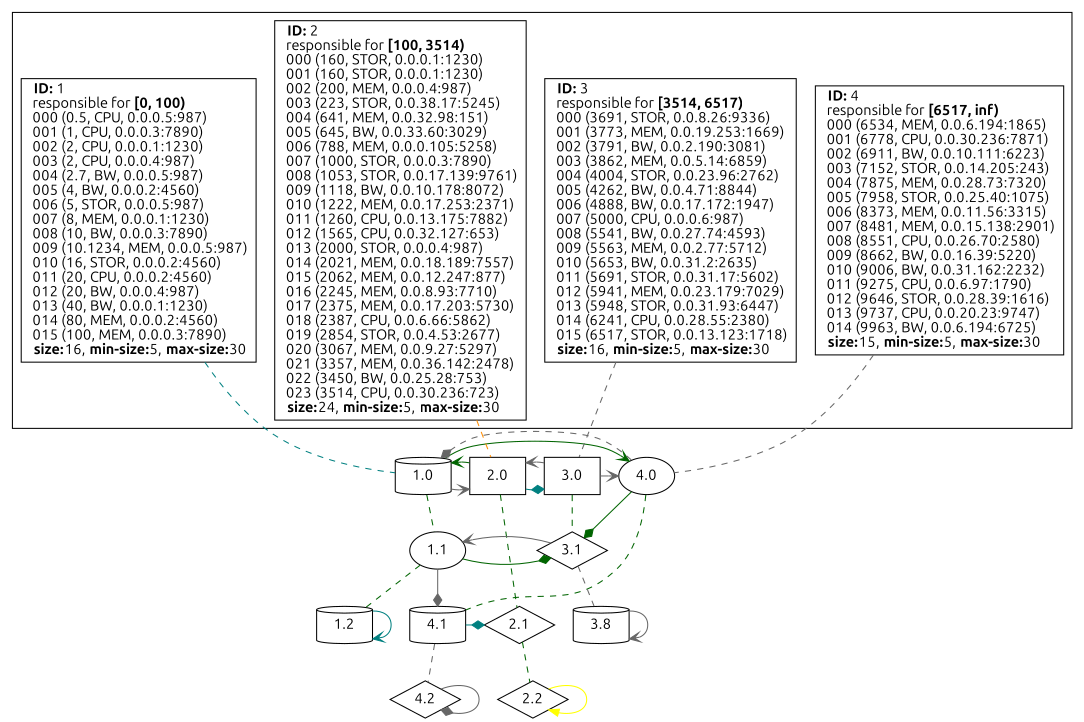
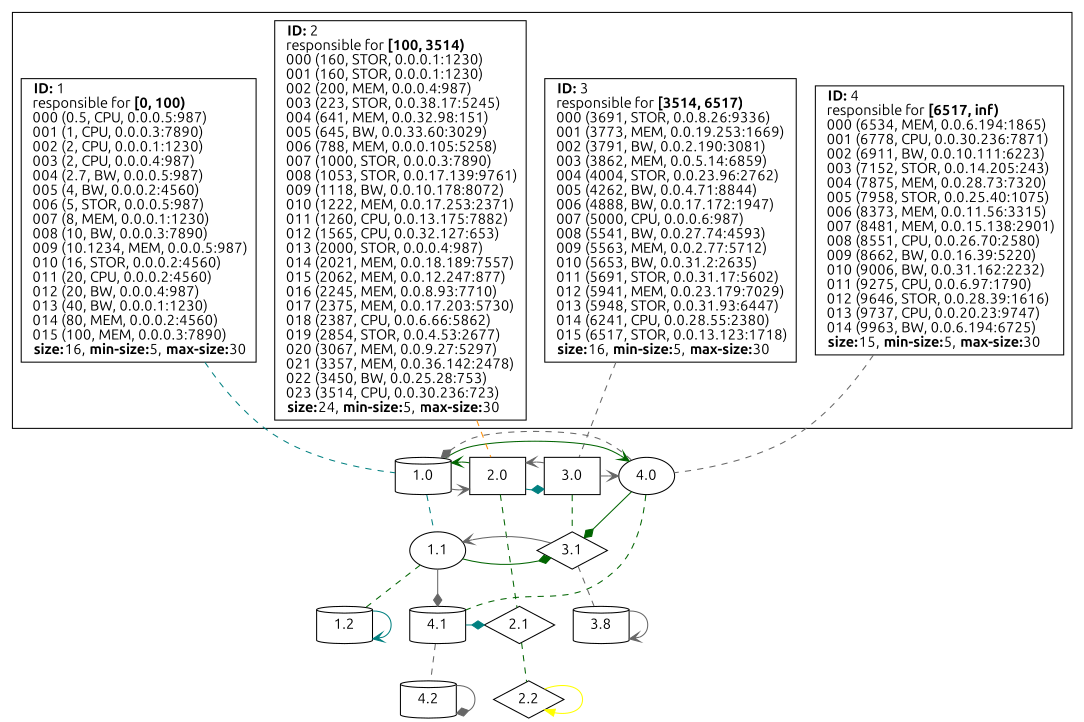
edge "1.0" -- "1.1": color darkgreen -> teal
node "4.2": shape diamond -> cylinder
